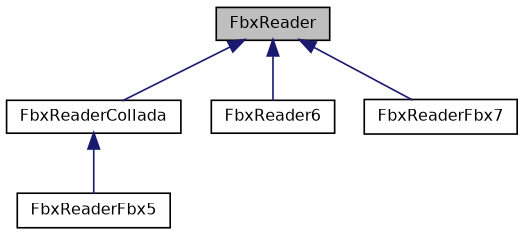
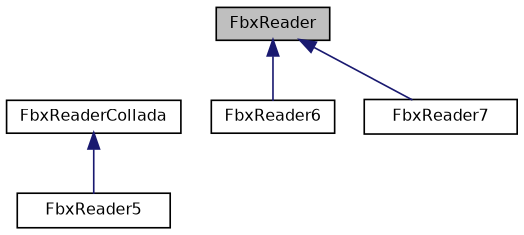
edge "FbxReaderCollada" -> "FbxReader": removed
node "FbxReaderFbx7": label "FbxReaderFbx7" -> "FbxReader7"
node "FbxReaderFbx5": label "FbxReaderFbx5" -> "FbxReader5"
